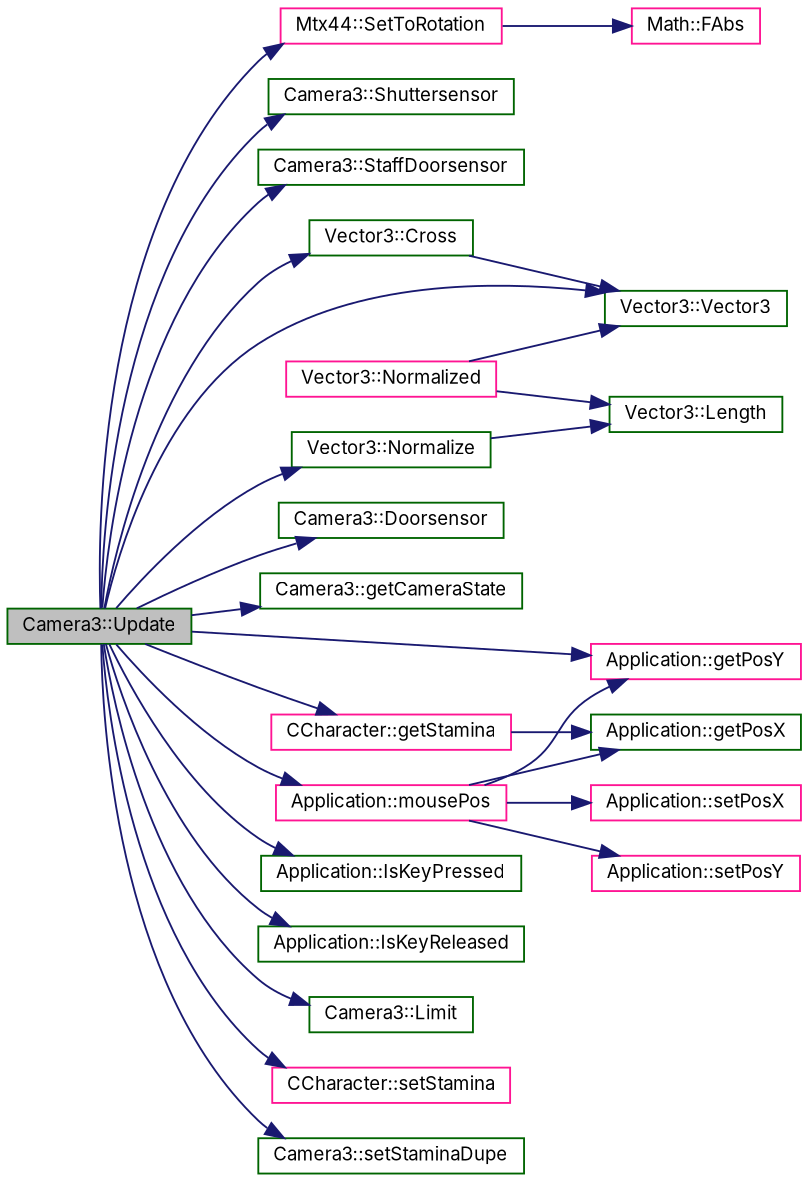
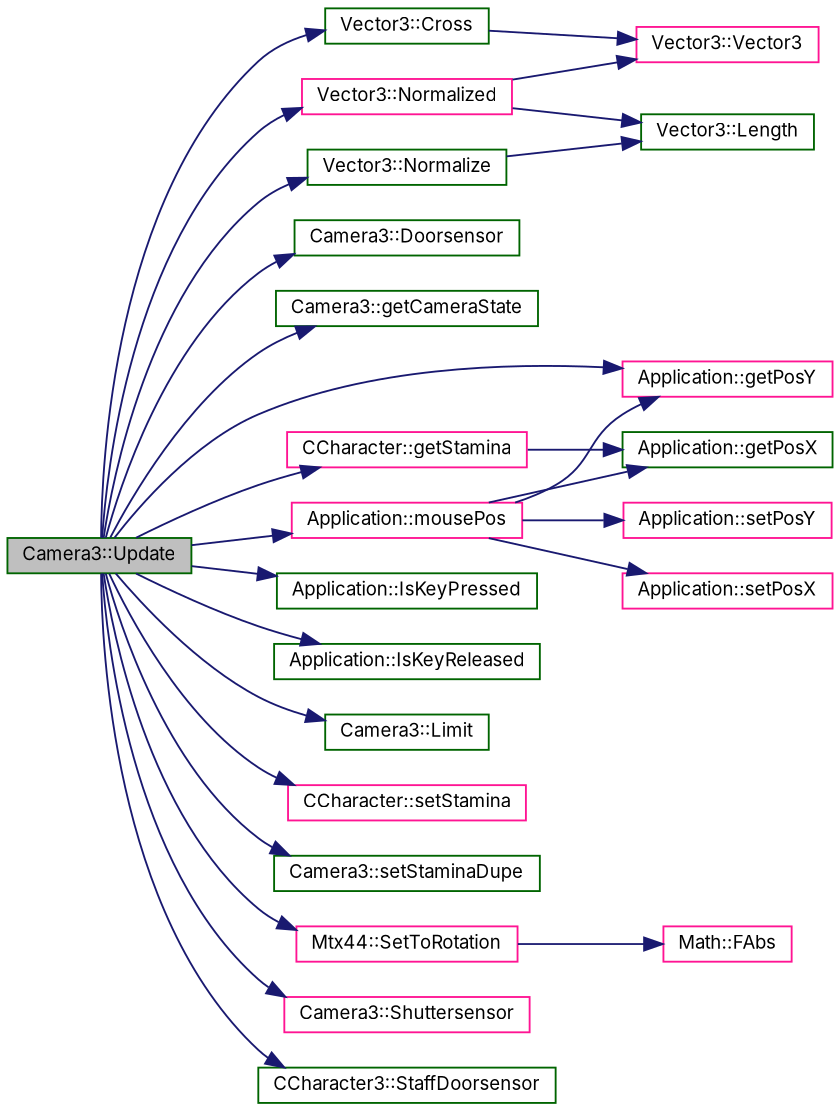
node "Camera3::Shuttersensor": color darkgreen -> deeppink
node "Camera3::StaffDoorsensor": label "Camera3::StaffDoorsensor" -> "CCharacter3::StaffDoorsensor"
node "Vector3::Vector3": color darkgreen -> deeppink
edge "Camera3::Update" -> "Vector3::Vector3": now "Camera3::Update" -> "Vector3::Normalized"
